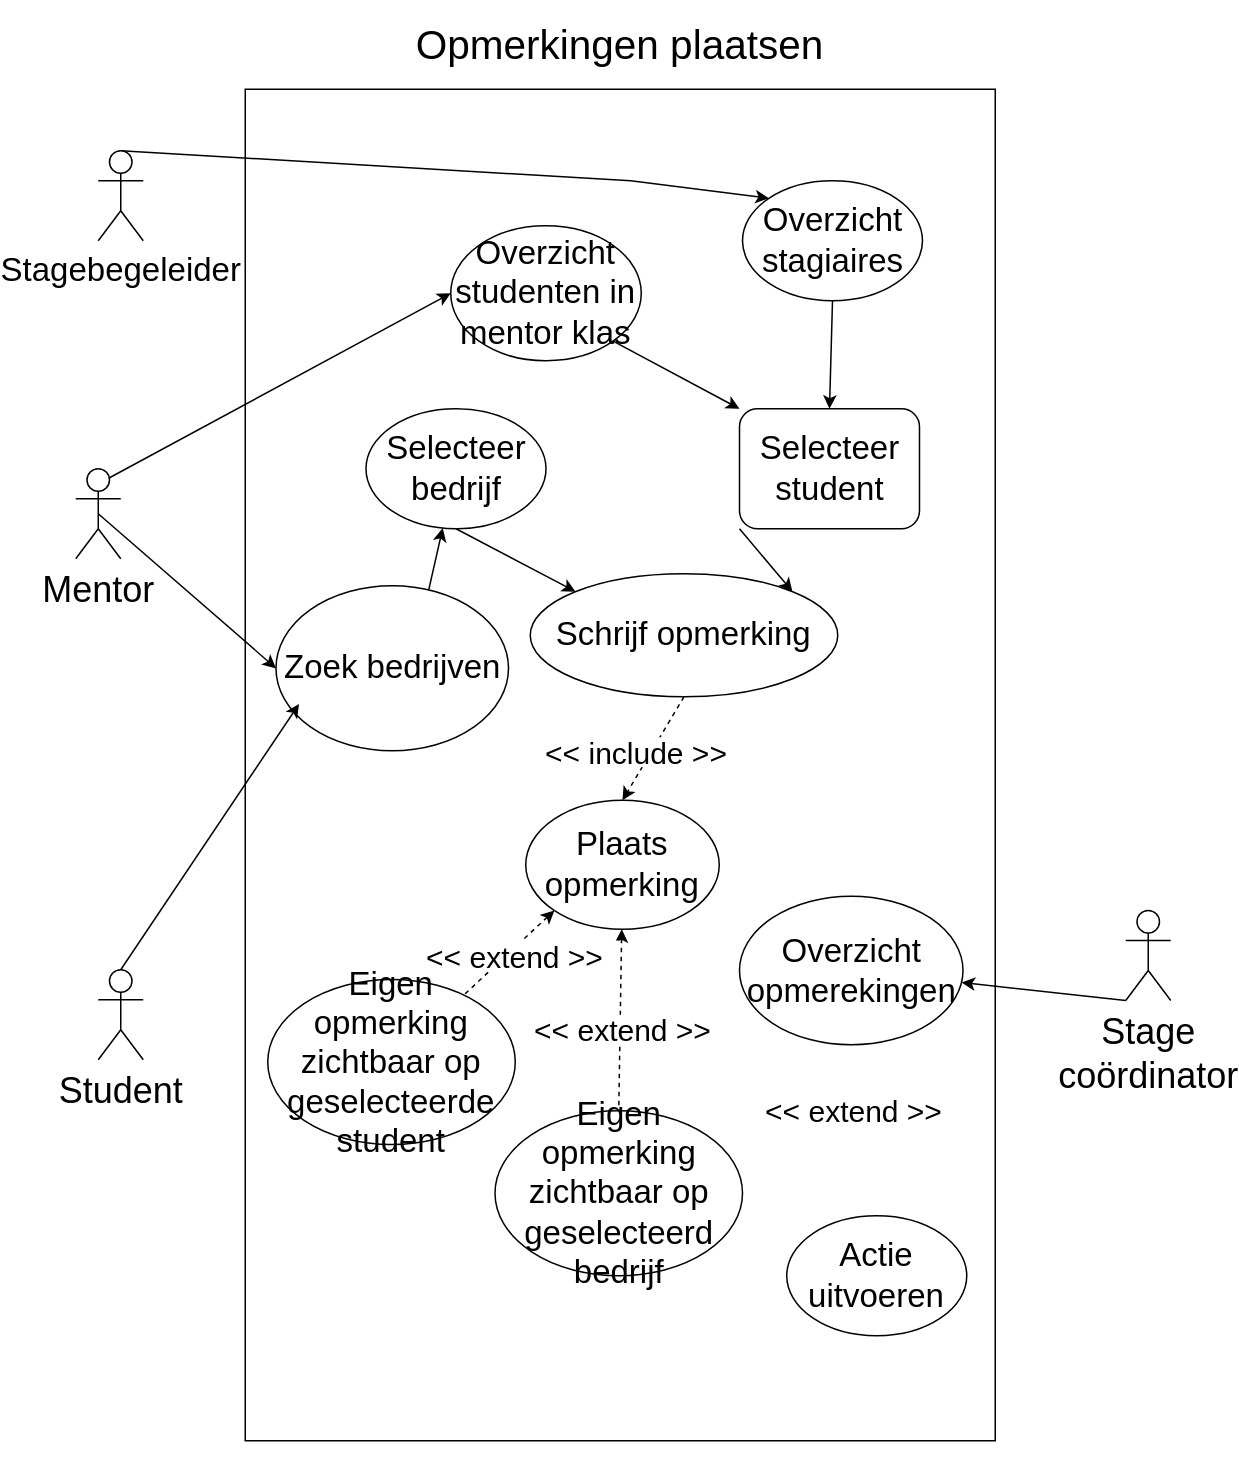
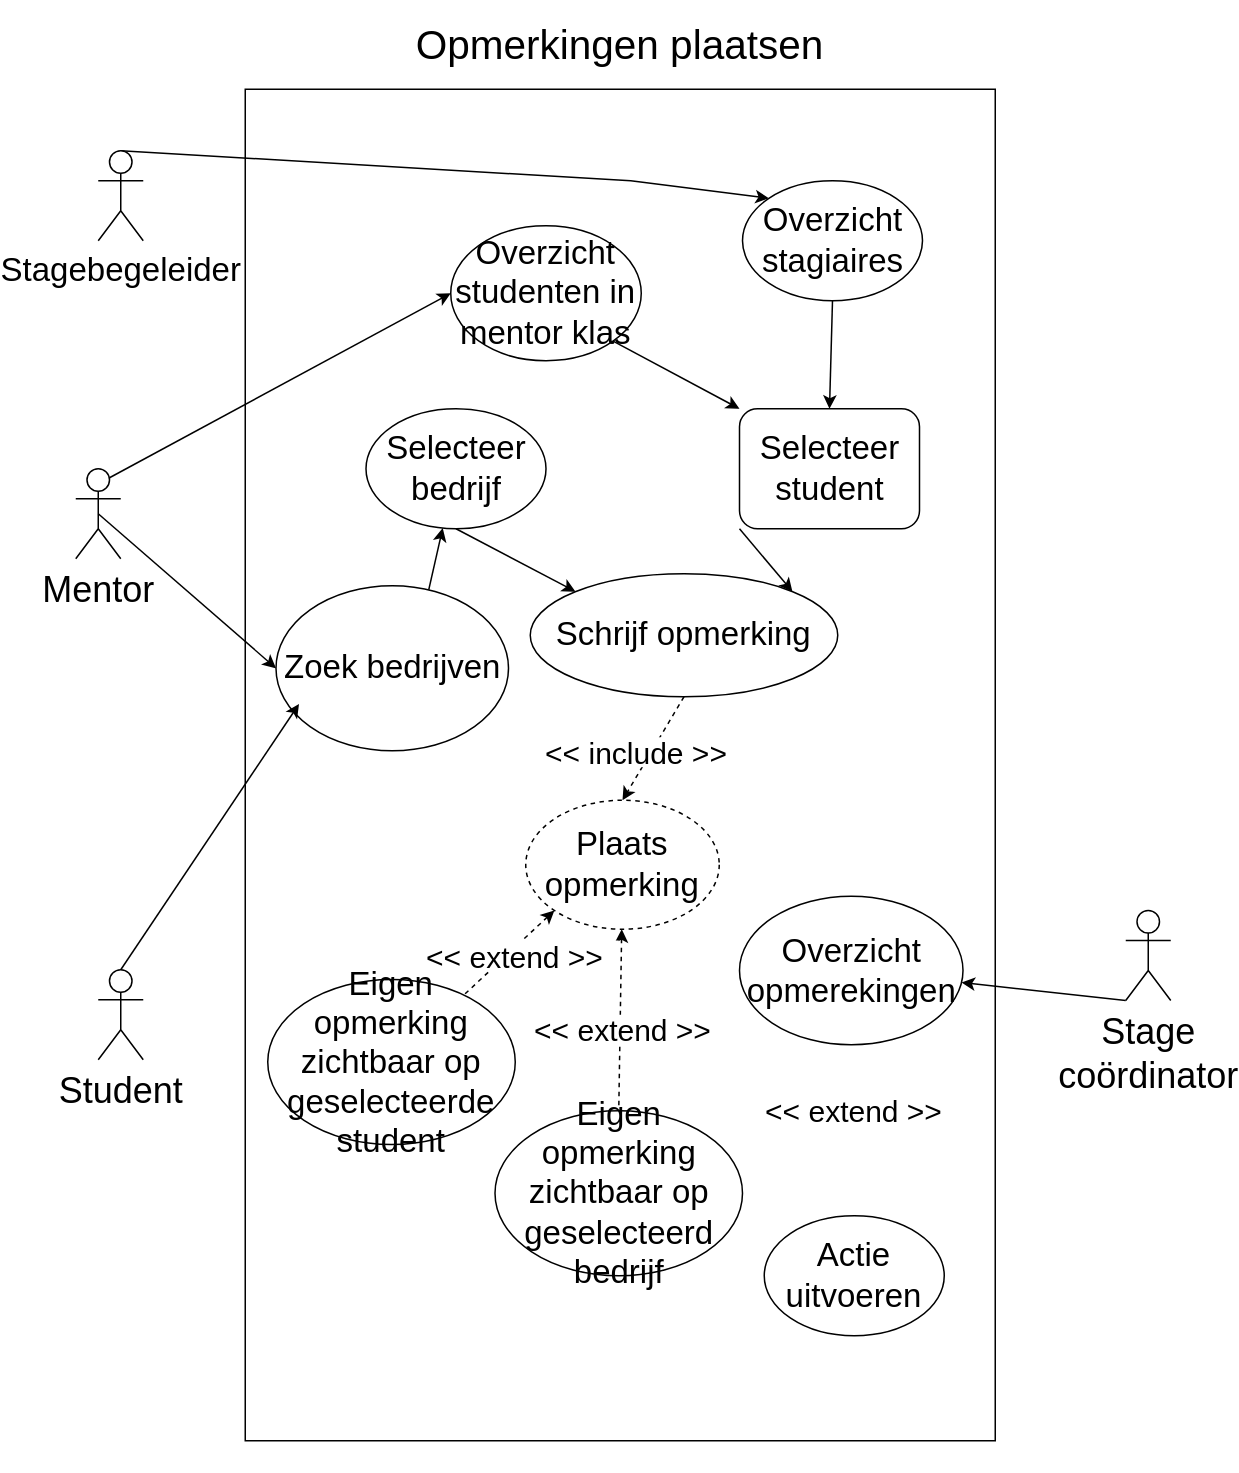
node "Plaats opmerking": style solid -> dashed
node "Actie uitvoeren": moved (877, 1276) -> (854, 1276)
